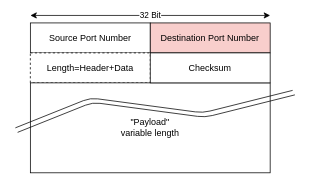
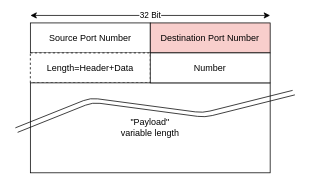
node "Checksum": label "Checksum" -> "Number"
